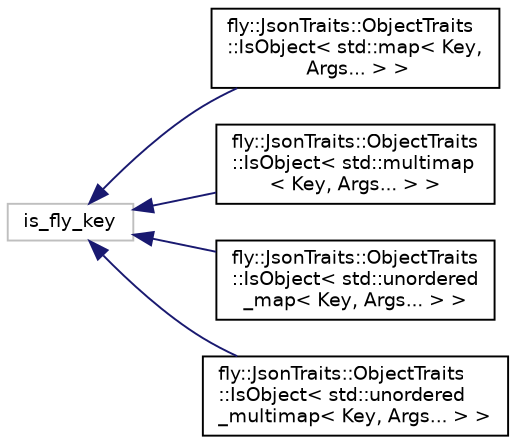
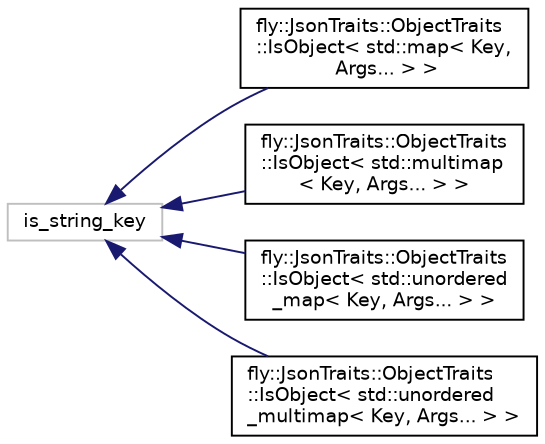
node "is_fly_key": label "is_fly_key" -> "is_string_key"
